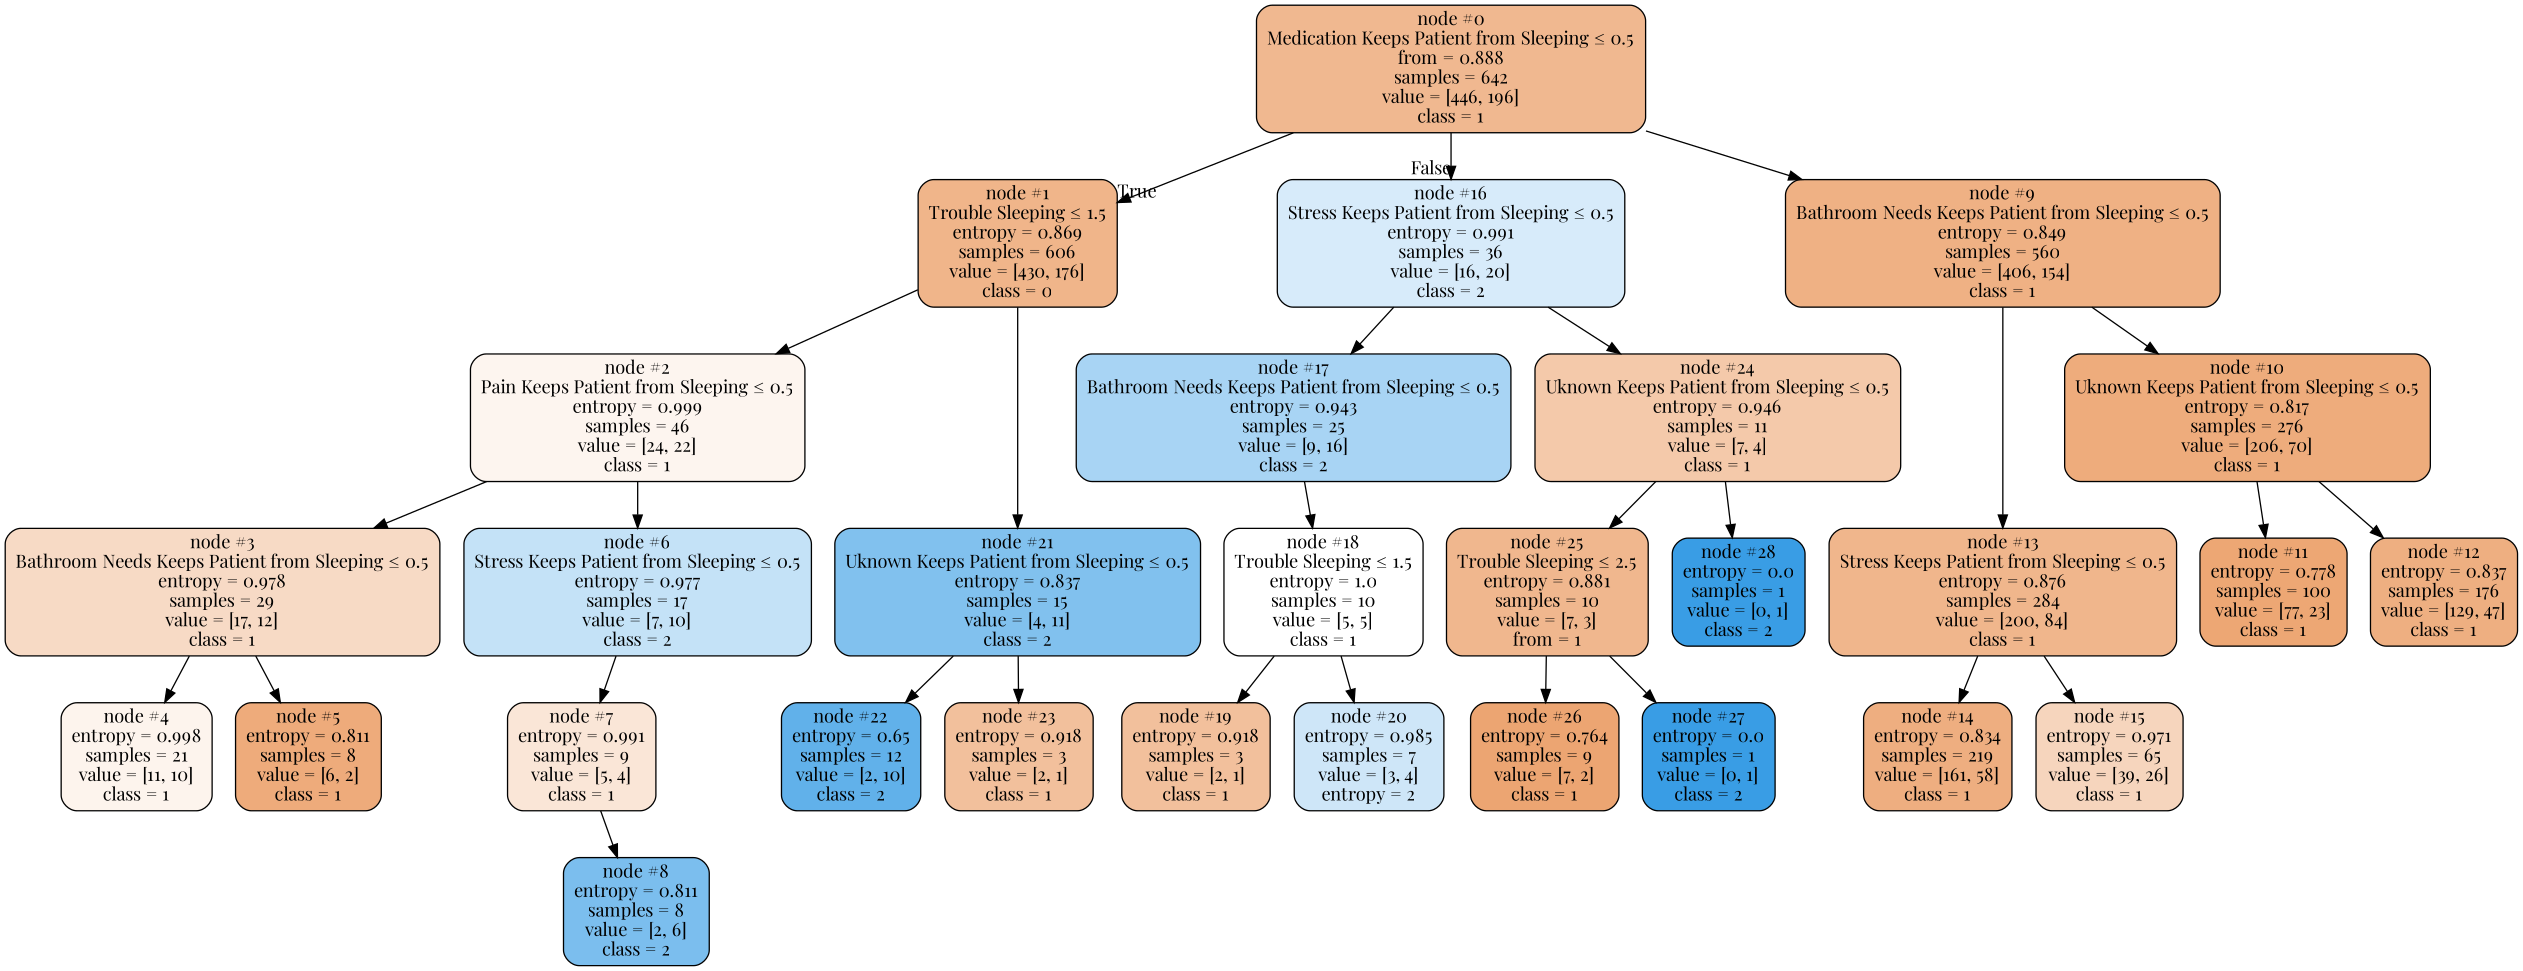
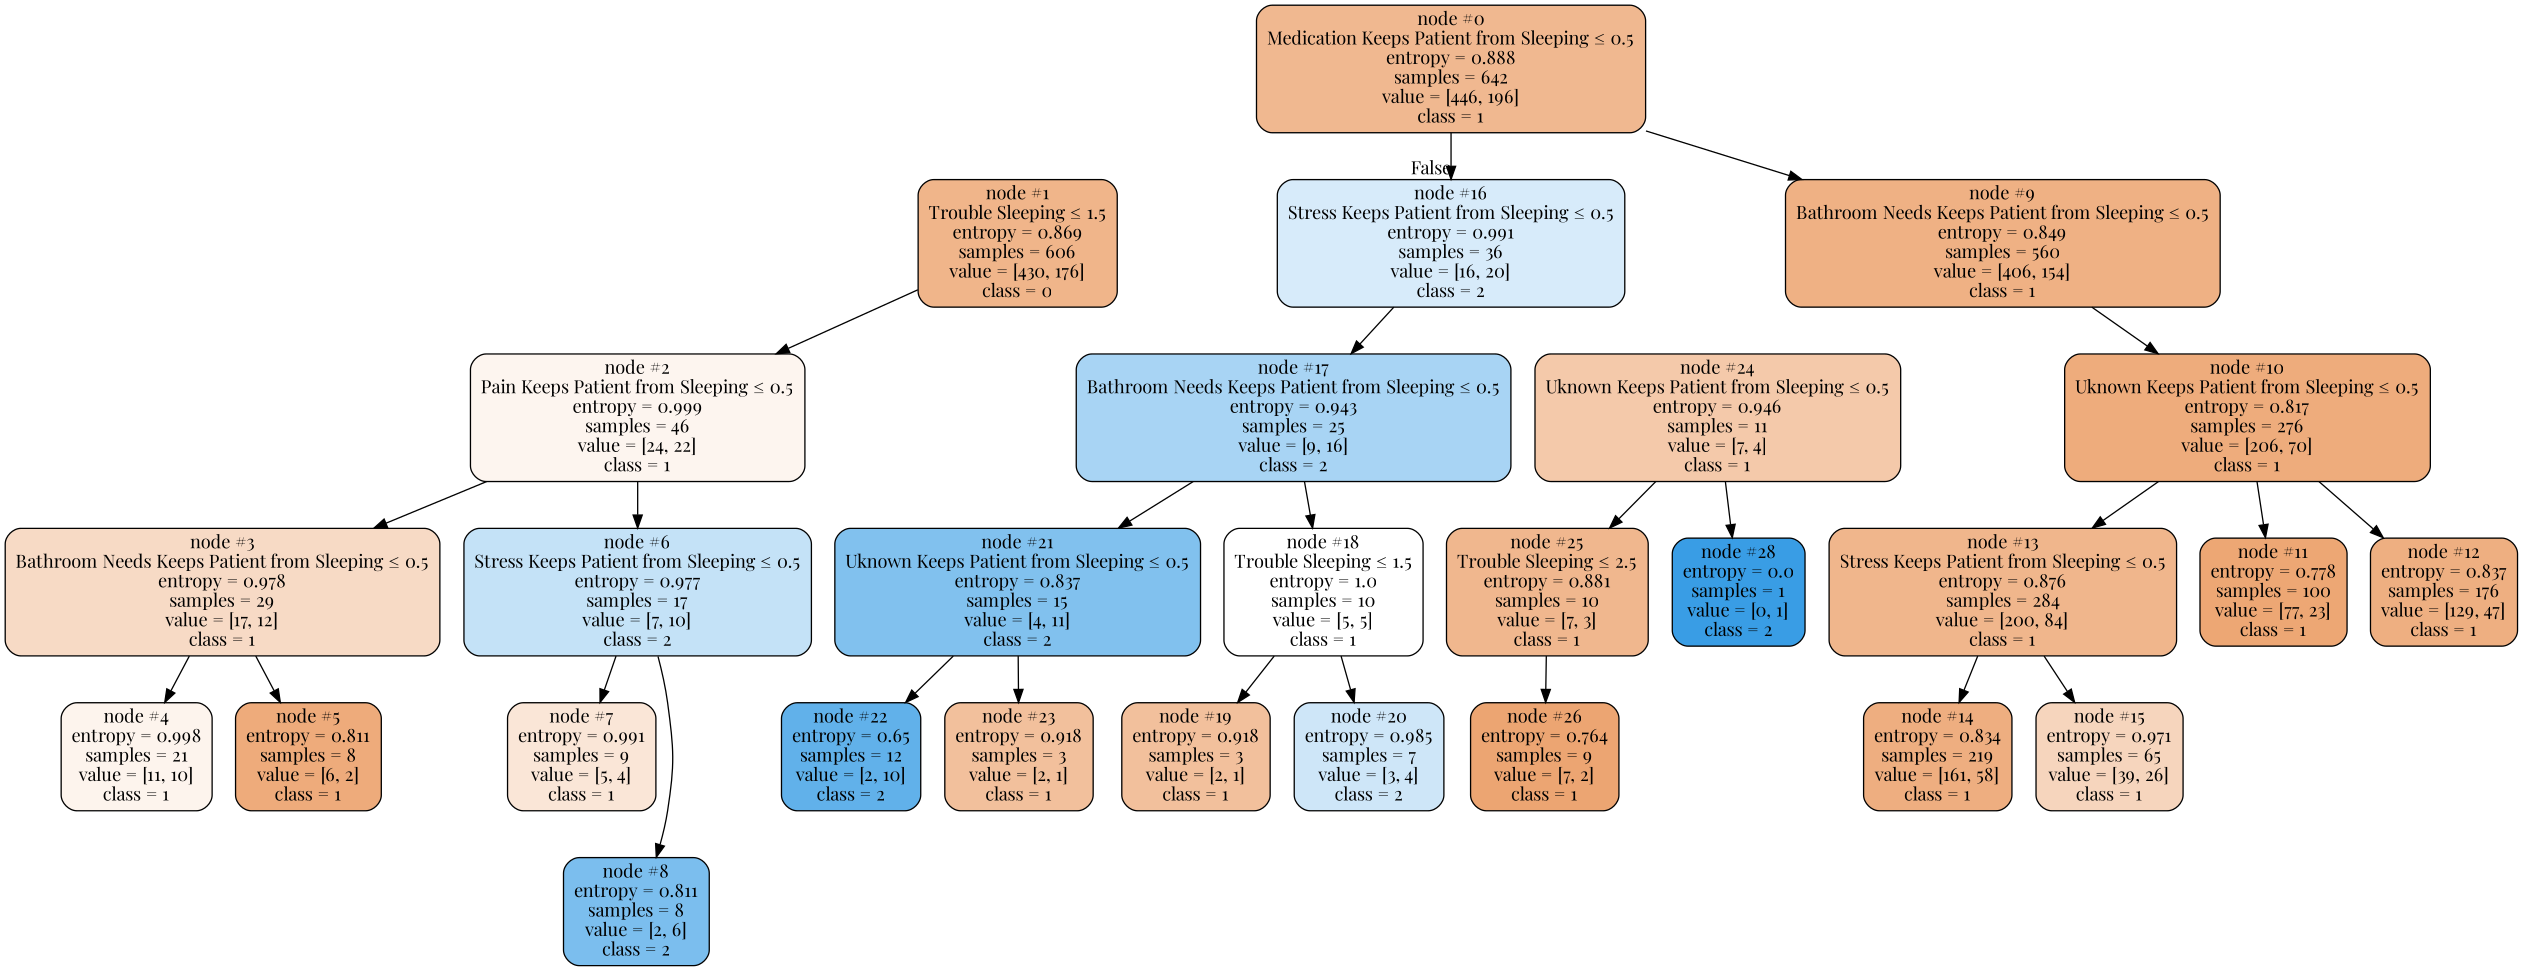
node "node #0": text "from = 0.888" -> "entropy = 0.888"
edge "node #0" -> "node #1": removed
edge "node #16" -> "node #24": removed
edge "node #1" -> "node #21": now "node #17" -> "node #21"
edge "node #9" -> "node #13": now "node #10" -> "node #13"
node "node #25": text "from = 1" -> "class = 1"
node "node #27": removed
node "node #20": text "entropy = 2" -> "class = 2"
edge "node #7" -> "node #8": now "node #6" -> "node #8"
